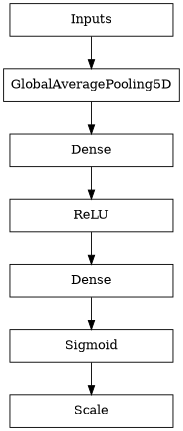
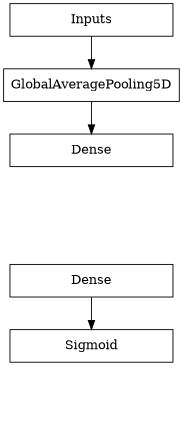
node "ReLU": removed
node "Scale": removed
